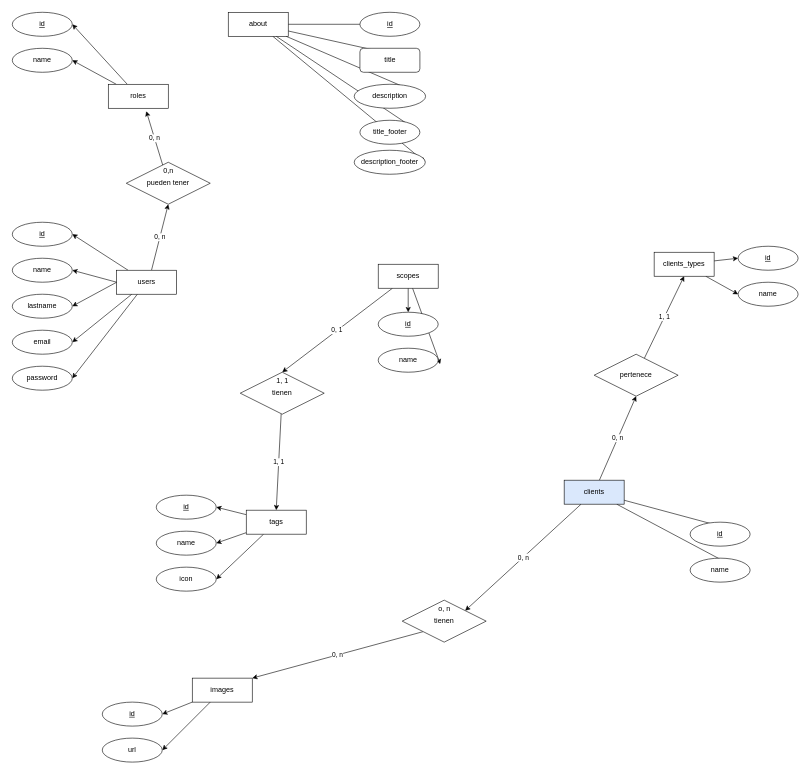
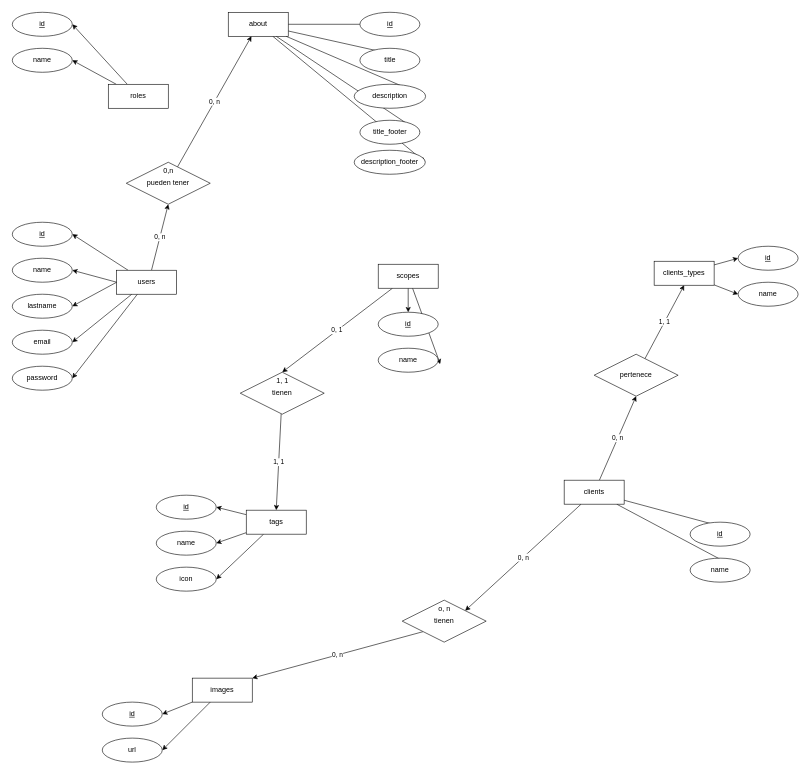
node "title": shape rounded rectangle -> ellipse
edge "pueden tener" -> "roles": now "pueden tener" -> "about"
node "clients_types": moved (684, 264) -> (684, 273)
node "clients": fillcolor #dae8fc -> #ffffff
